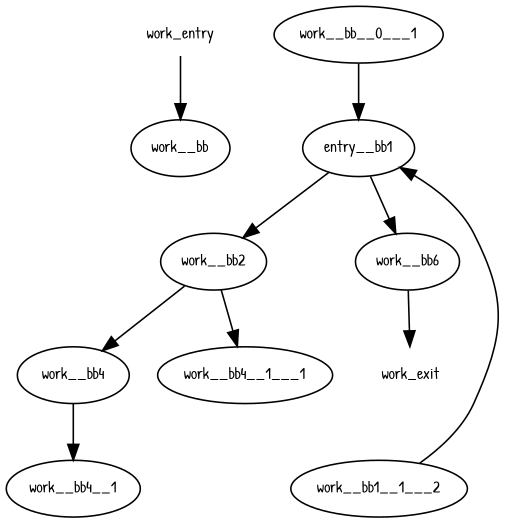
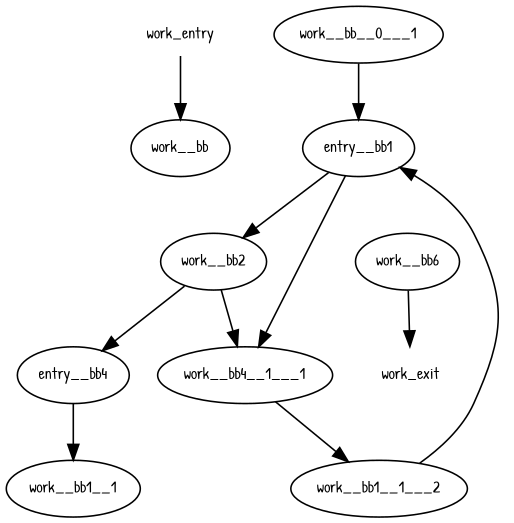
edge "entry__bb1" -> "work__bb6": now "entry__bb1" -> "work__bb4__1___1"
node "work__bb4": label "work__bb4" -> "entry__bb4"
edge "work__bb4__1___1" -> "work__bb1__1___2": added
node "work__bb4__1": label "work__bb4__1" -> "work__bb1__1"
